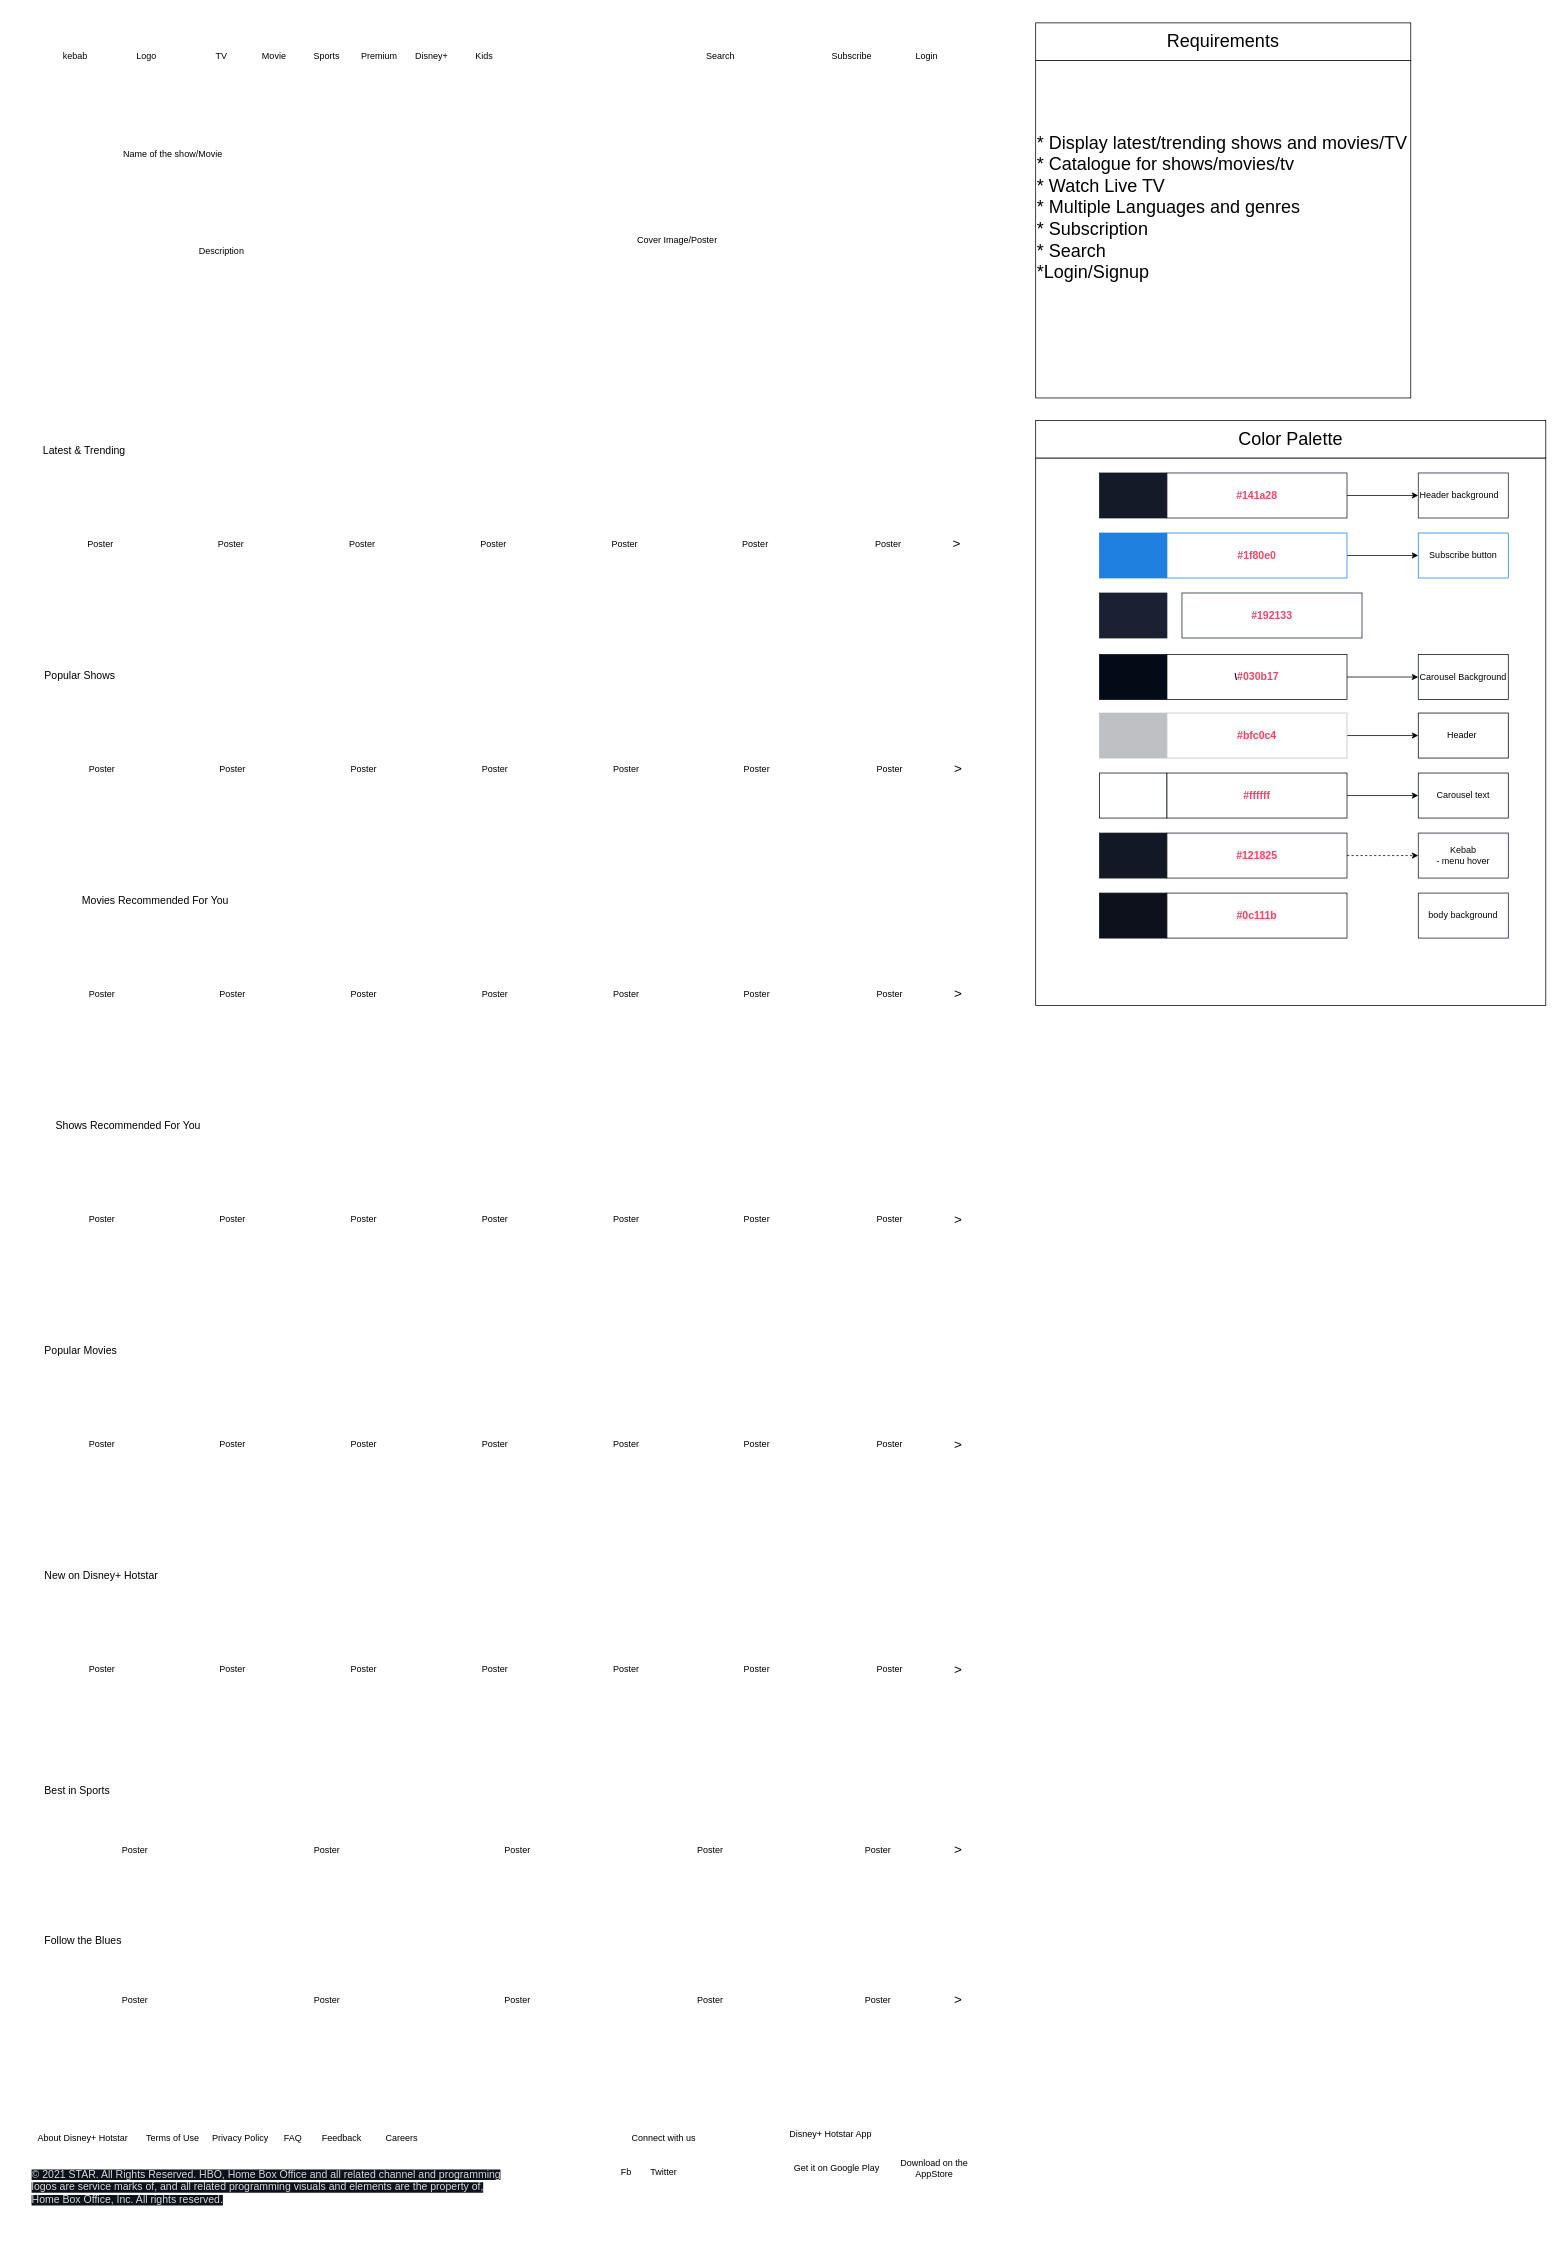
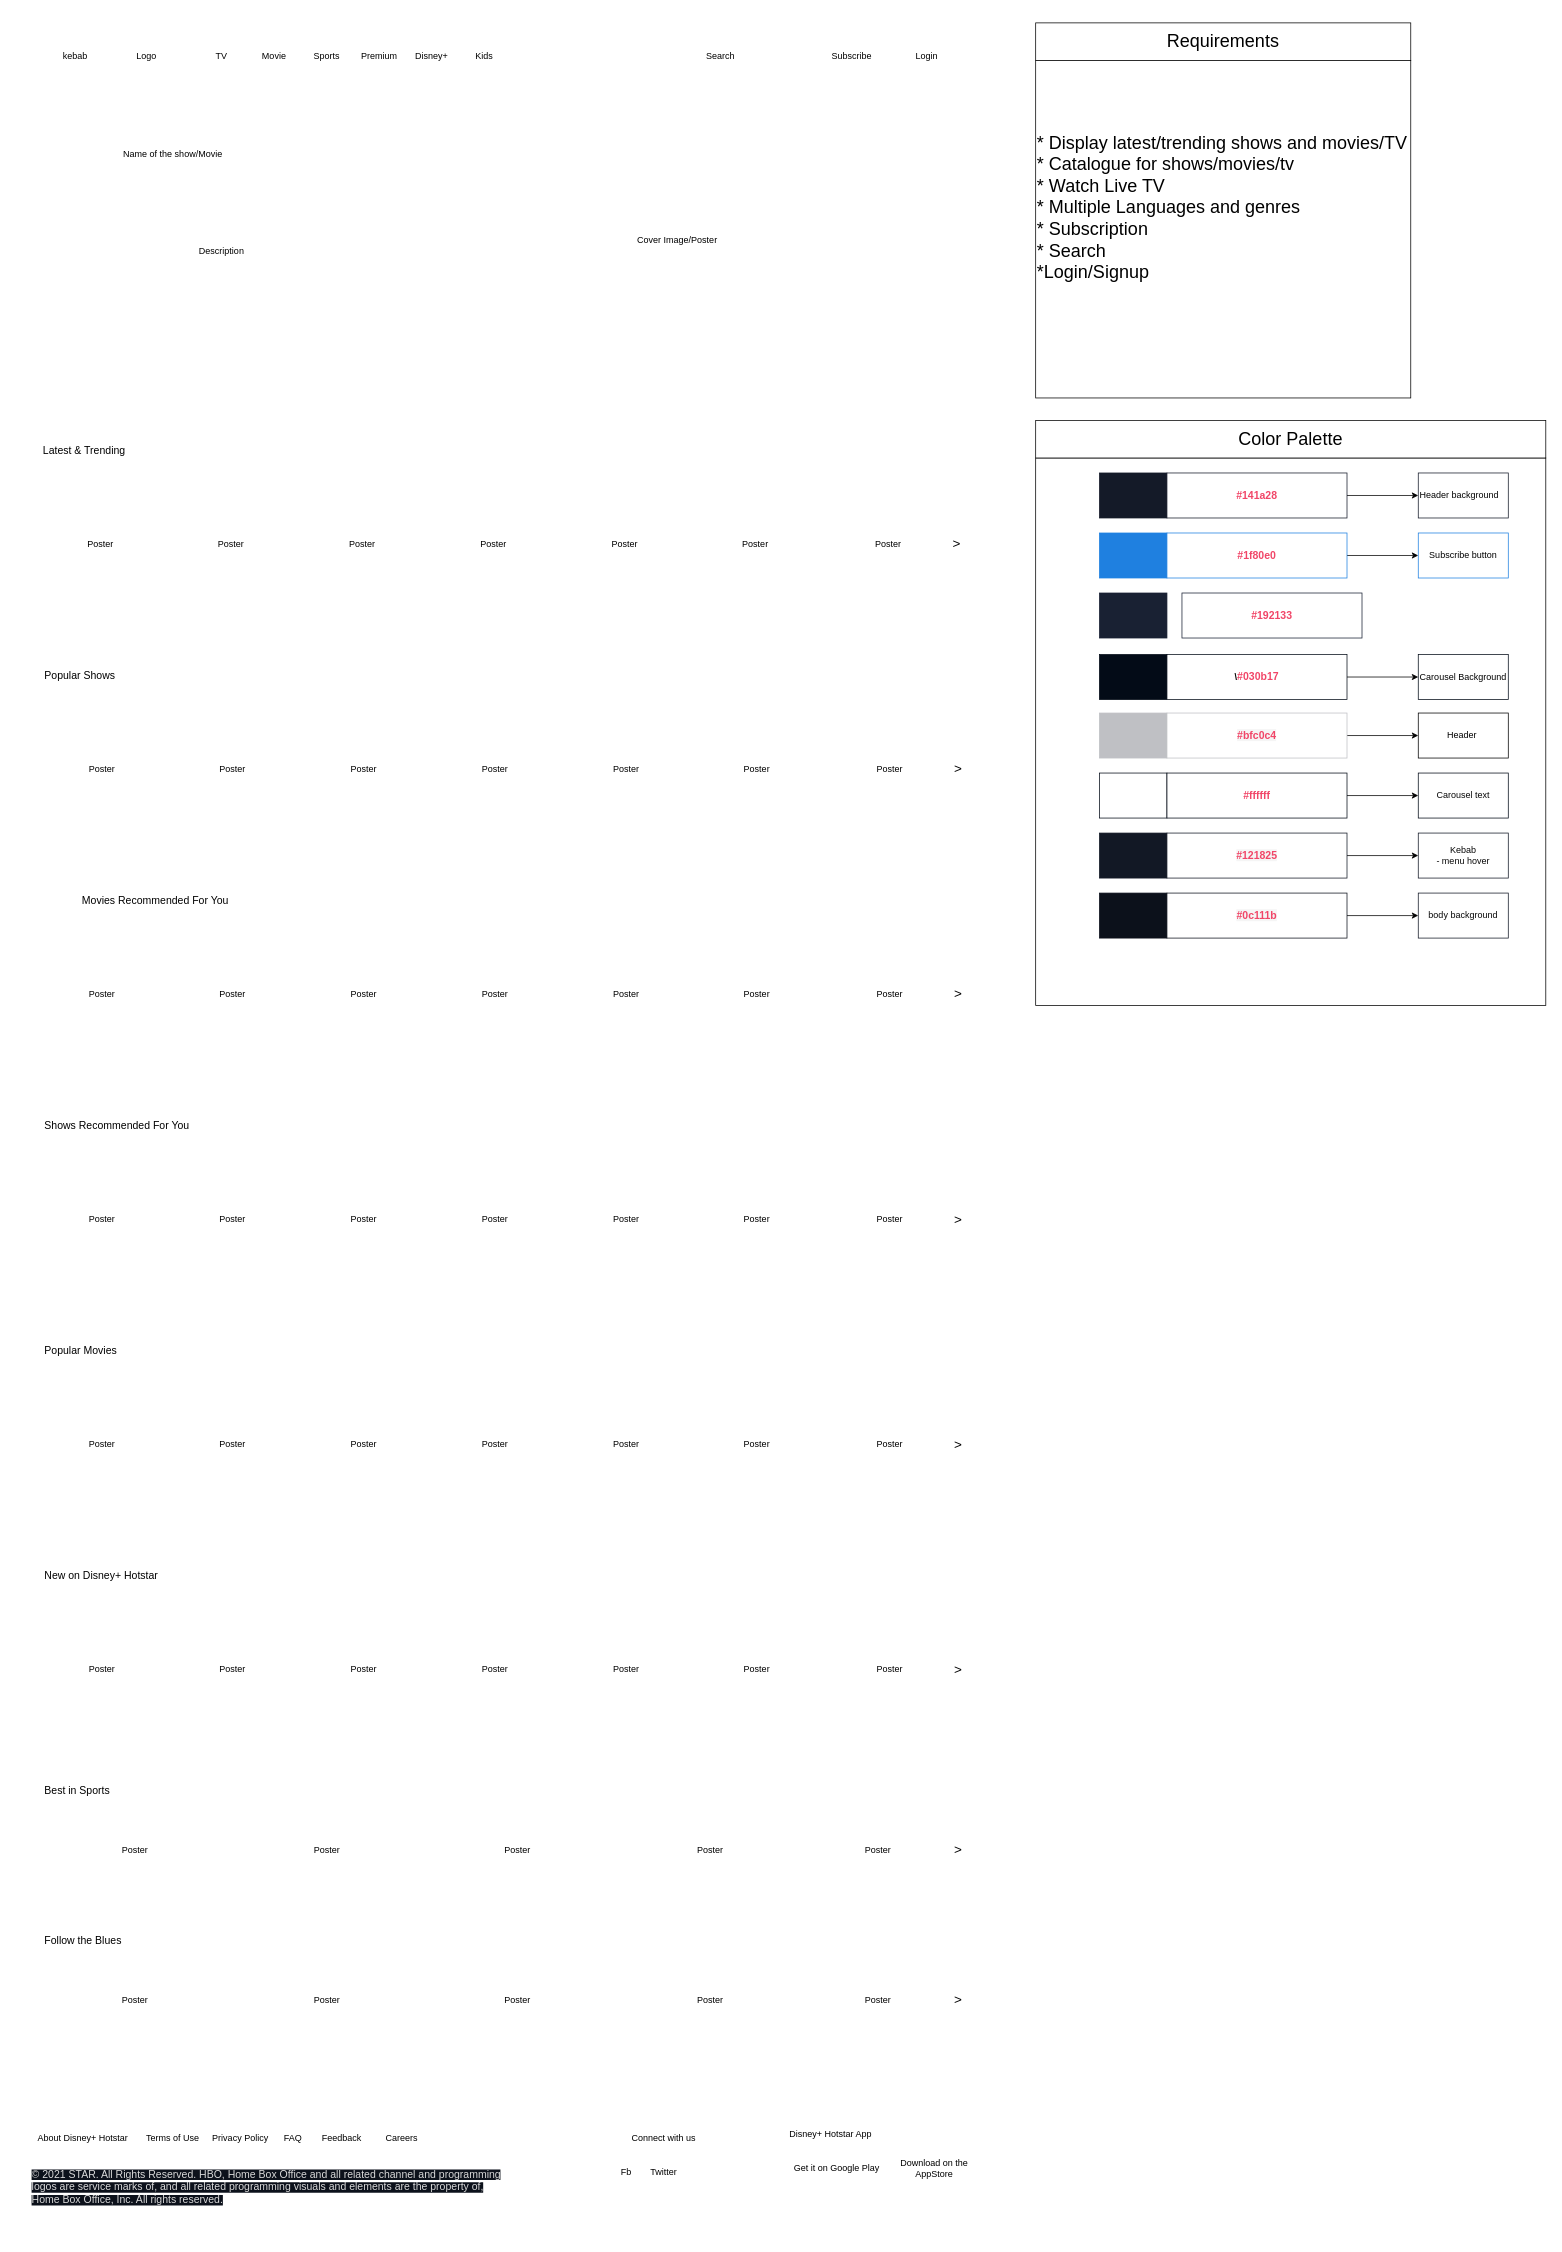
edge "#121825" -> "Kebab - menu hover": style dashed -> solid
edge "#0c111b" -> "body background": added
node "Shows Recommended For You": moved (134, 1125) -> (123, 1125)
